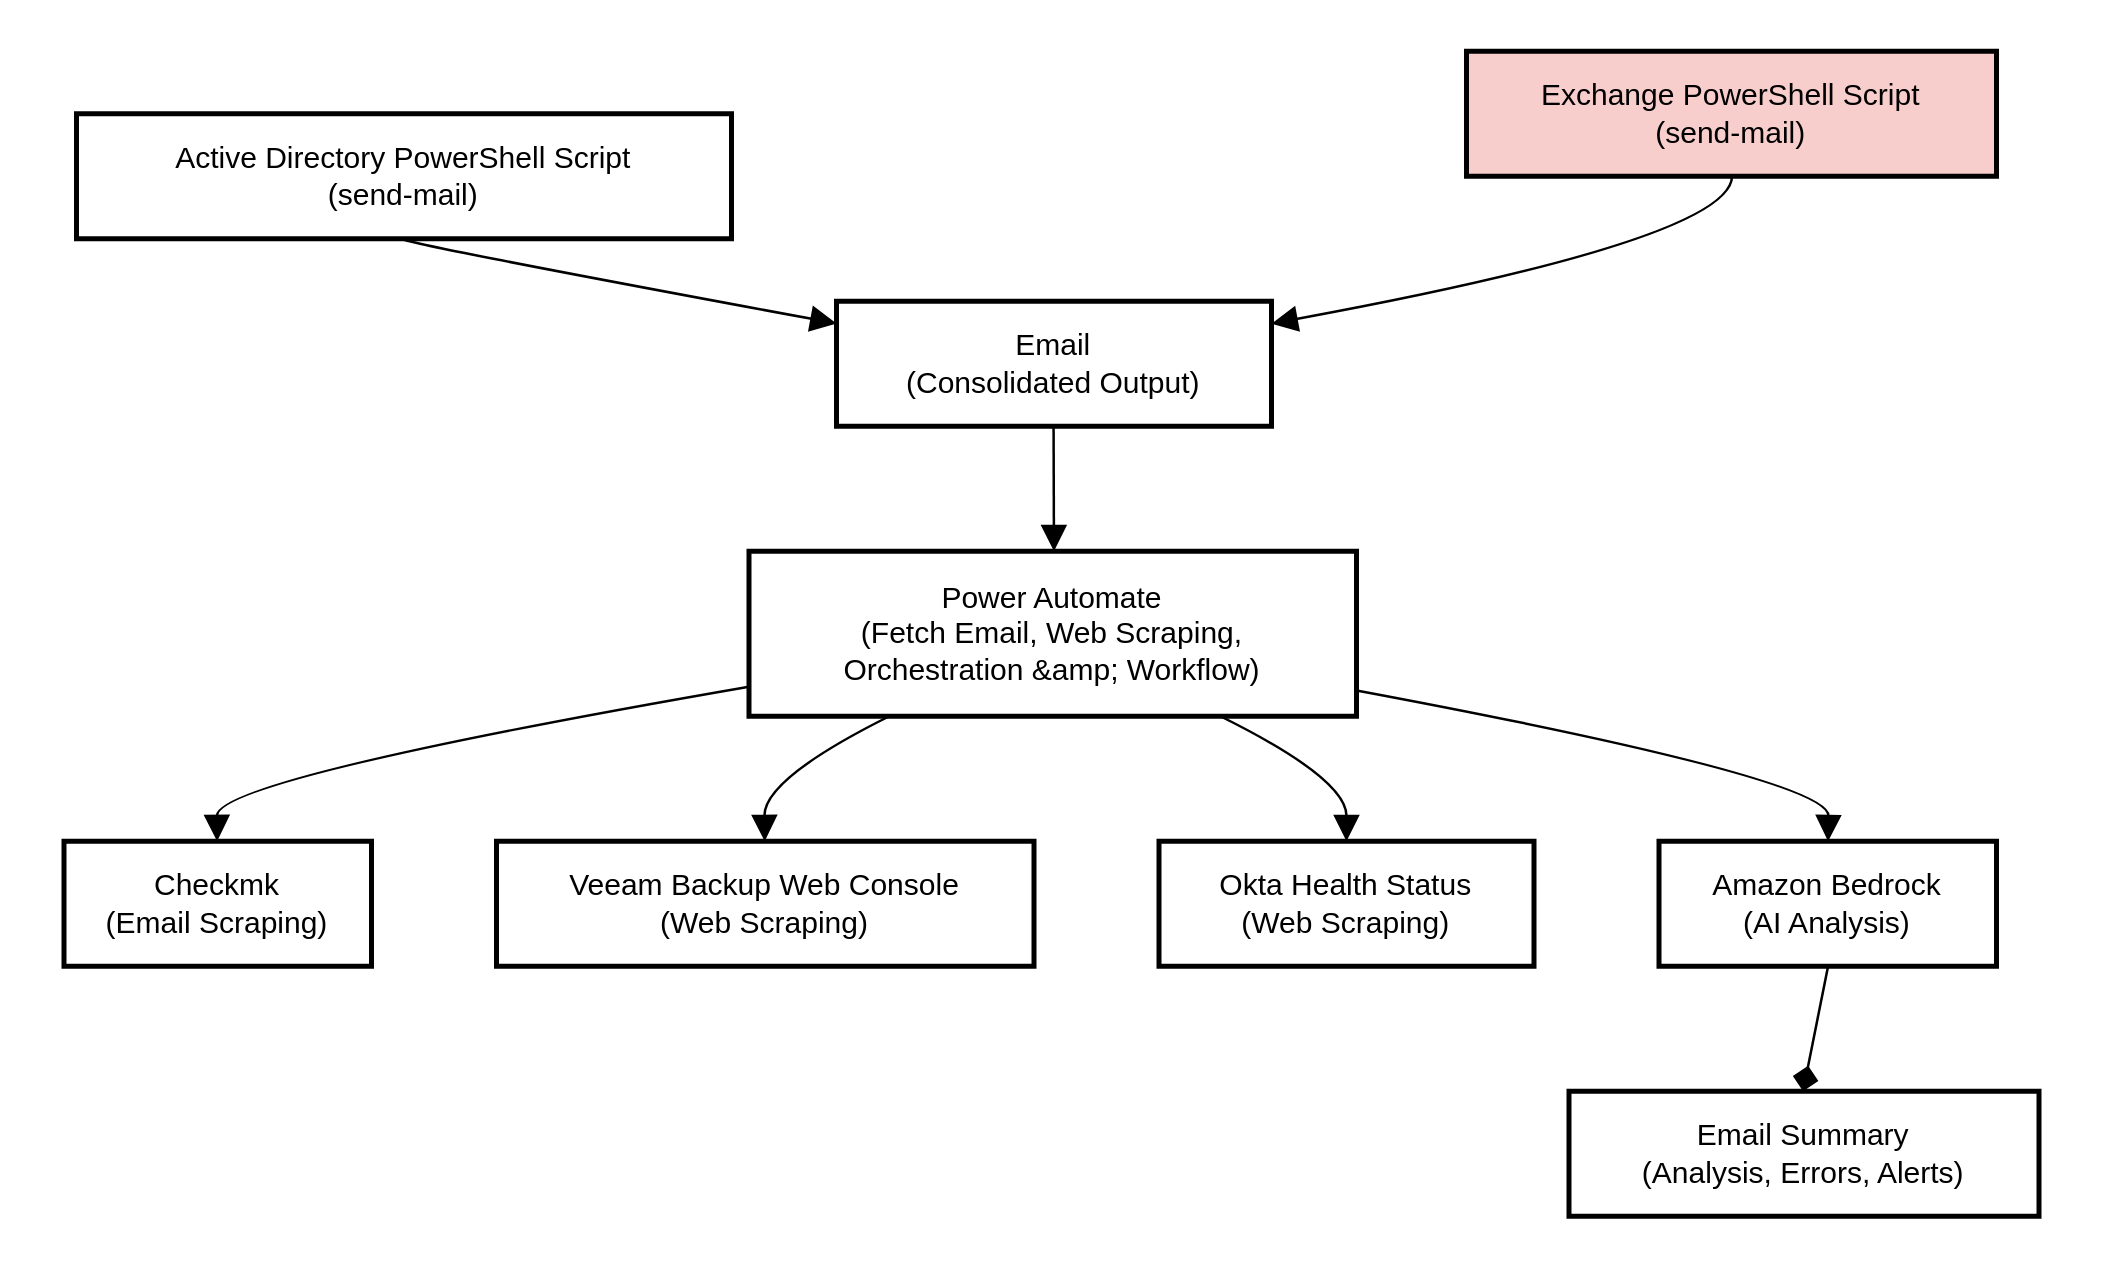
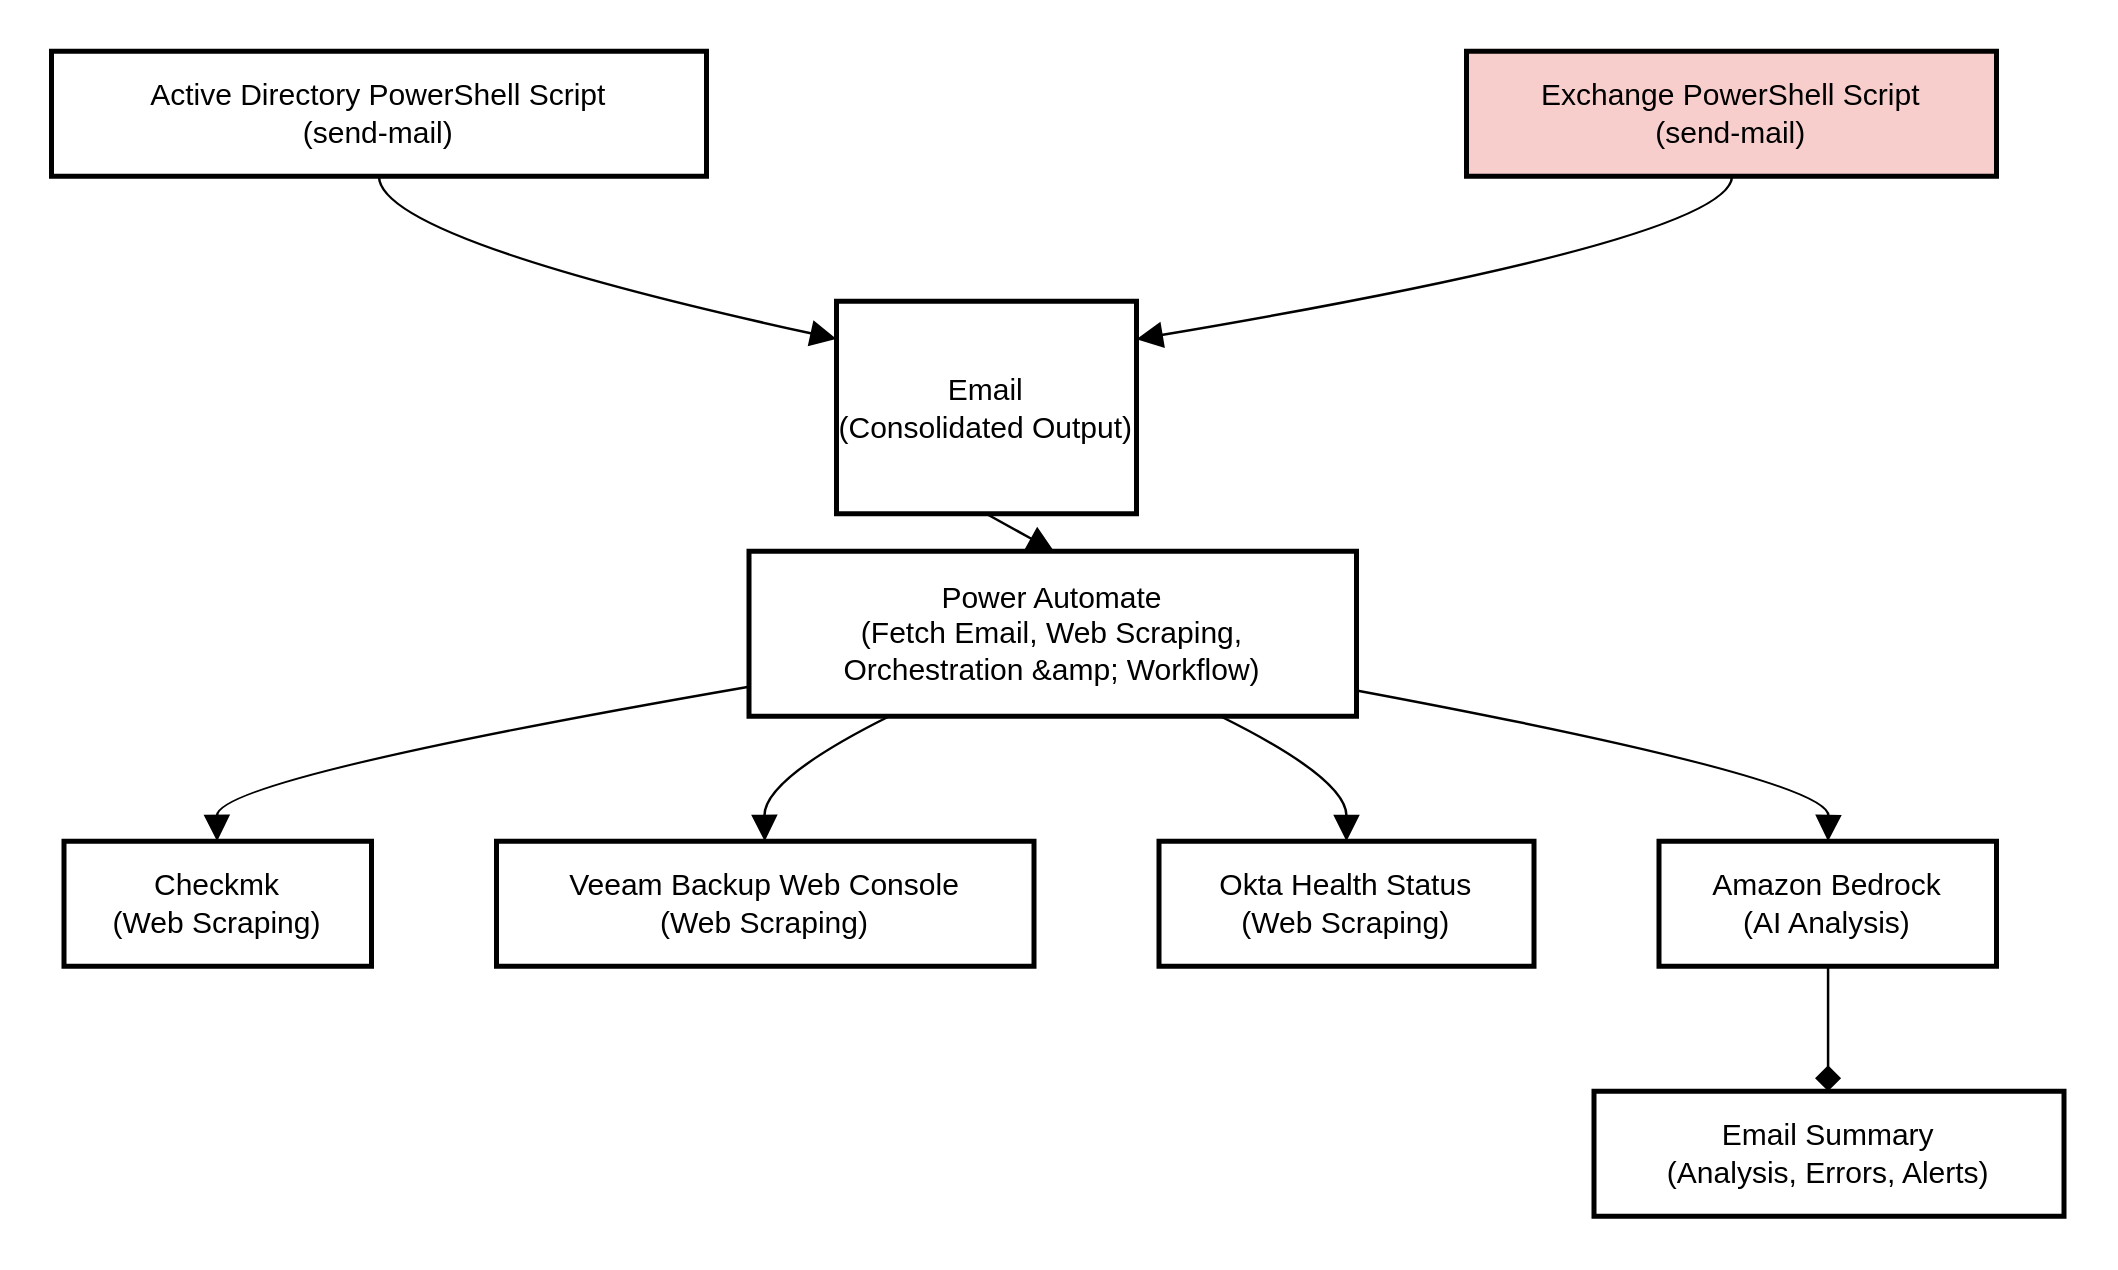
node "Active Directory PowerShell Script (send-mail)": moved (404, 176) -> (379, 114)
node "Email (Consolidated Output)": size 435x125 -> 300x213
node "Checkmk (Email Scraping)": label "Checkmk (Email Scraping)" -> "Checkmk (Web Scraping)"
node "Email Summary (Analysis, Errors, Alerts)": moved (1804, 1154) -> (1829, 1154)
